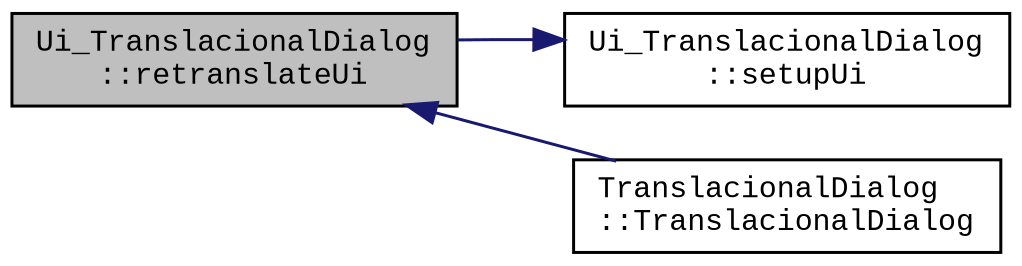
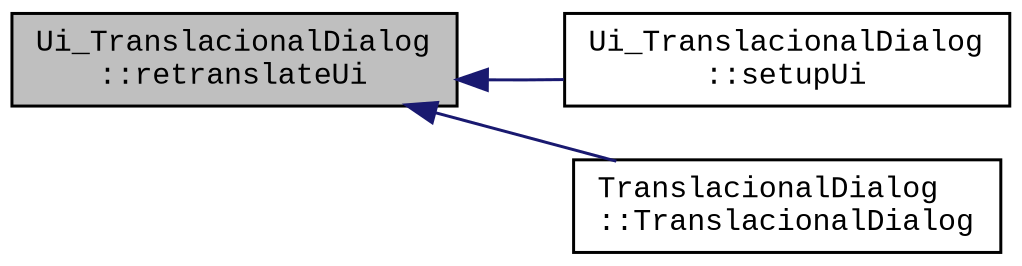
edge "Ui_TranslacionalDialog ::retranslateUi" -> "Ui_TranslacionalDialog ::setupUi": reversed
